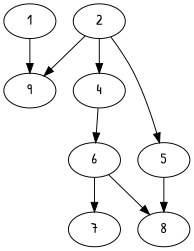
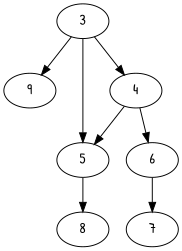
node "1": removed
node "2": label "2" -> "3"
edge "4" -> "5": added
edge "6" -> "8": removed
